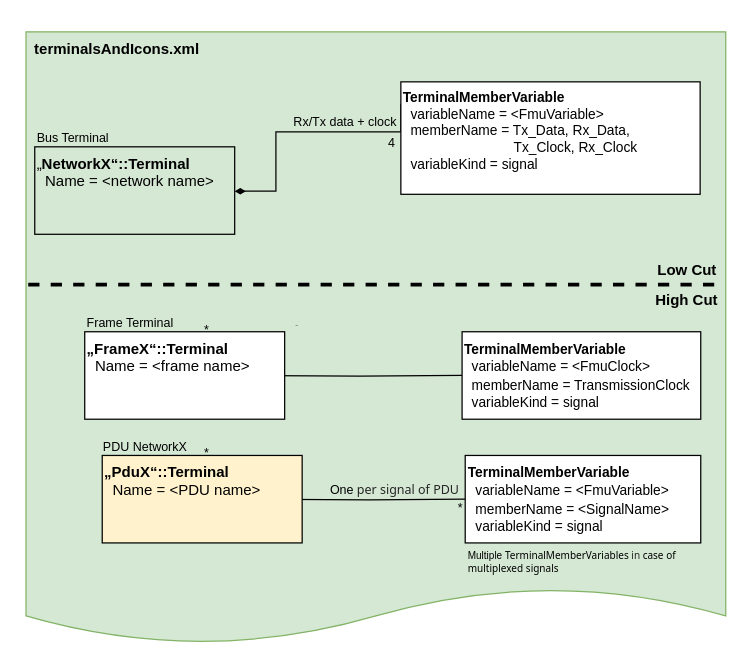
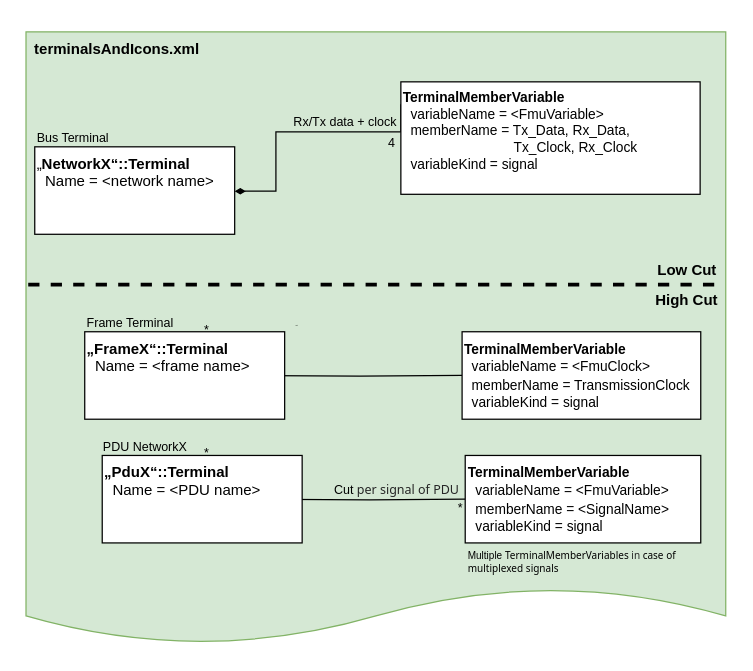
node "„NetworkX“::Terminal Name = <network name>": fillcolor #d5e8d4 -> #ffffff
node "One per signal of PDU": label "One per signal of PDU" -> "Cut per signal of PDU"
node "„PduX“::Terminal Name = <PDU name>": fillcolor #fff2cc -> #ffffff
